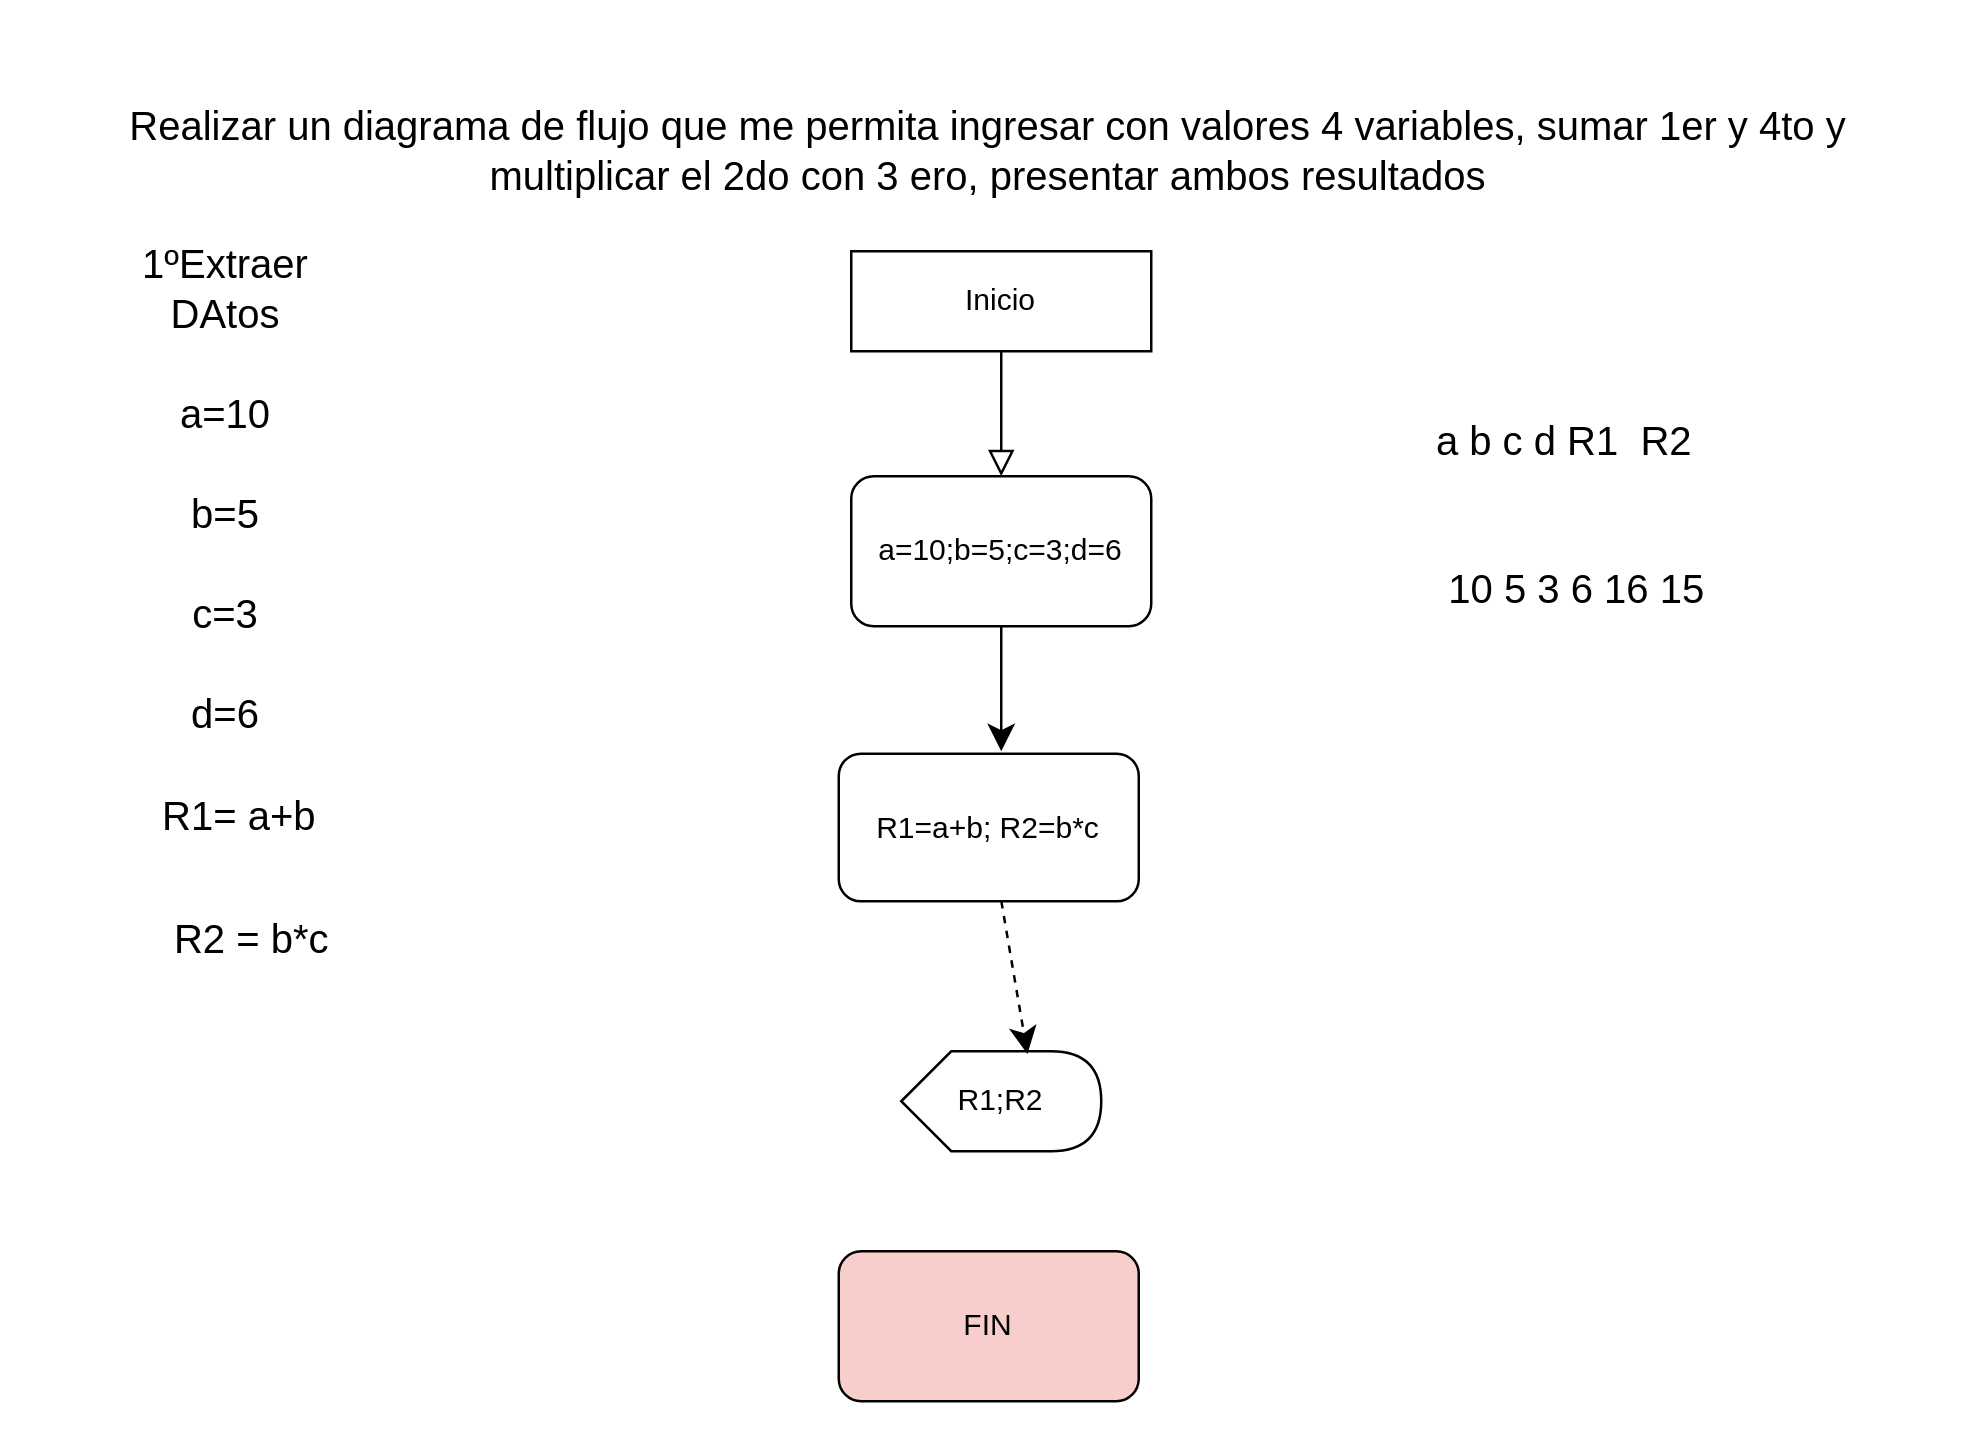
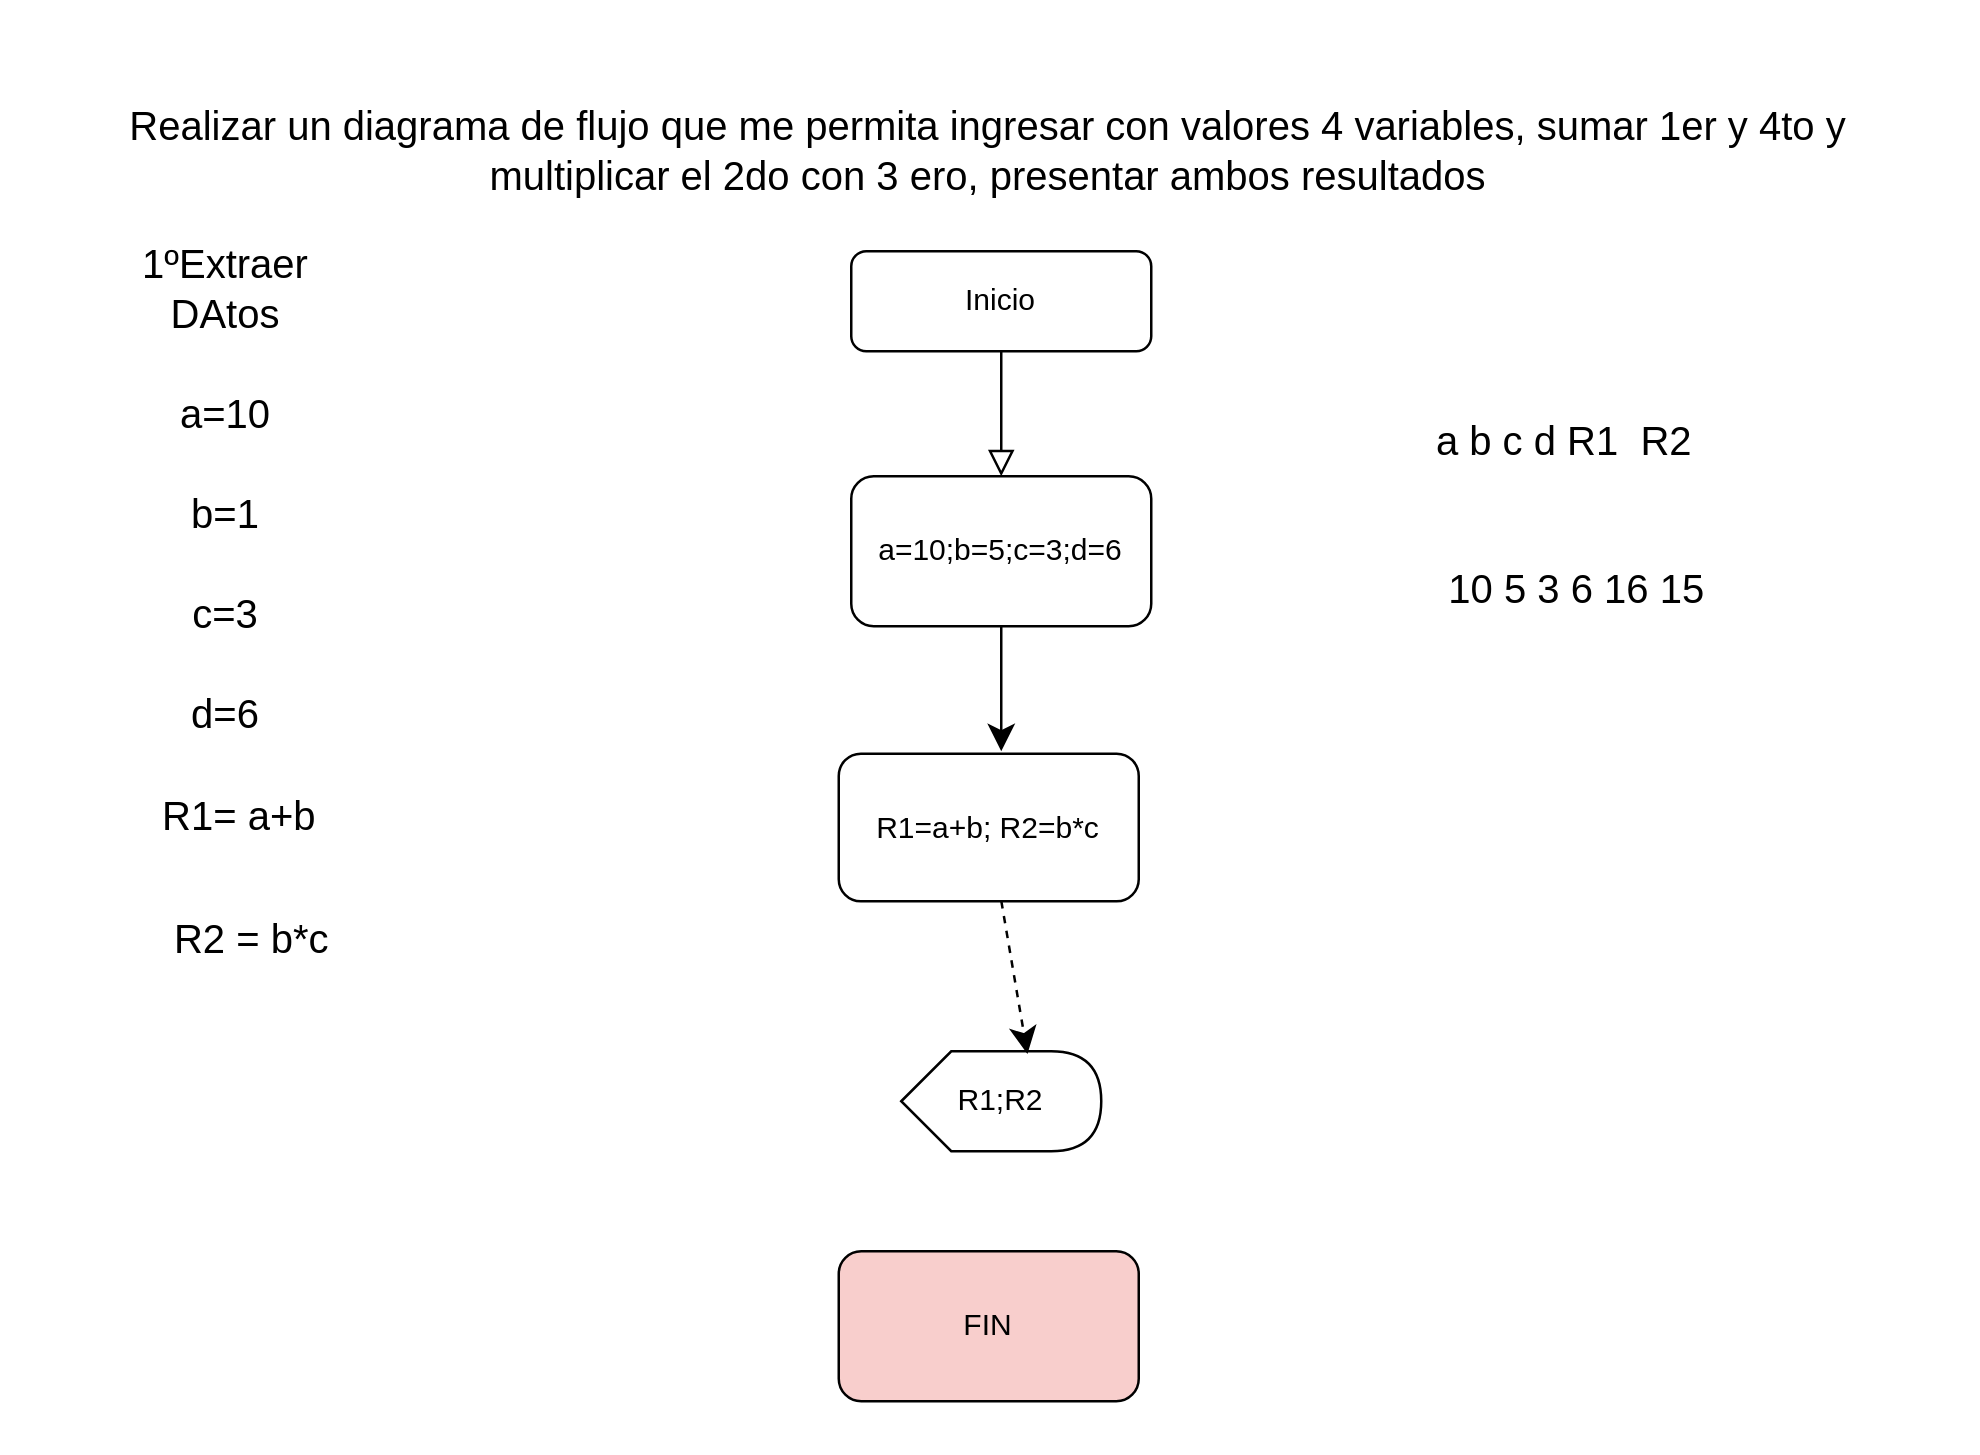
node "Inicio": shape rectangle -> rounded rectangle
node "b=5": label "b=5" -> "b=1"
